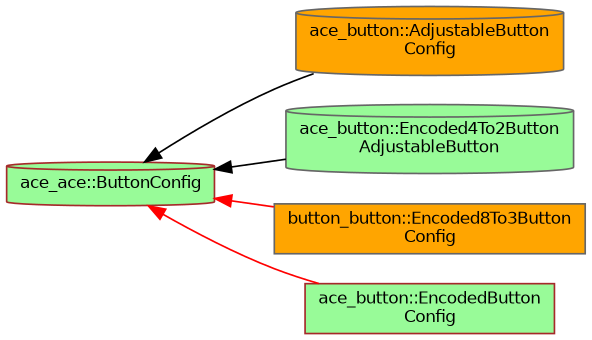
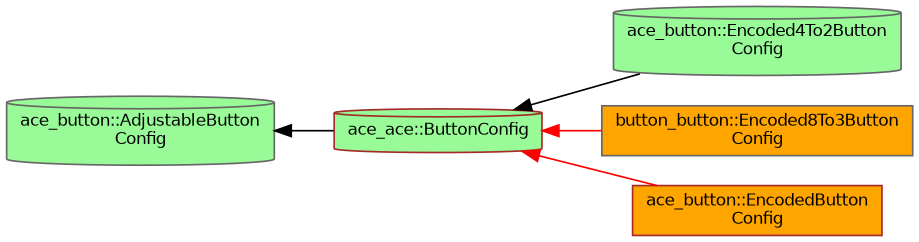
node "ace_button::AdjustableButton Config": fillcolor orange -> palegreen
edge "ace_button::AdjustableButton Config" -> "ace_ace::ButtonConfig": reversed
node "ace_button::Encoded4To2Button AdjustableButton": label "ace_button::Encoded4To2Button AdjustableButton" -> "ace_button::Encoded4To2Button Config"
node "ace_button::EncodedButton Config": fillcolor palegreen -> orange
